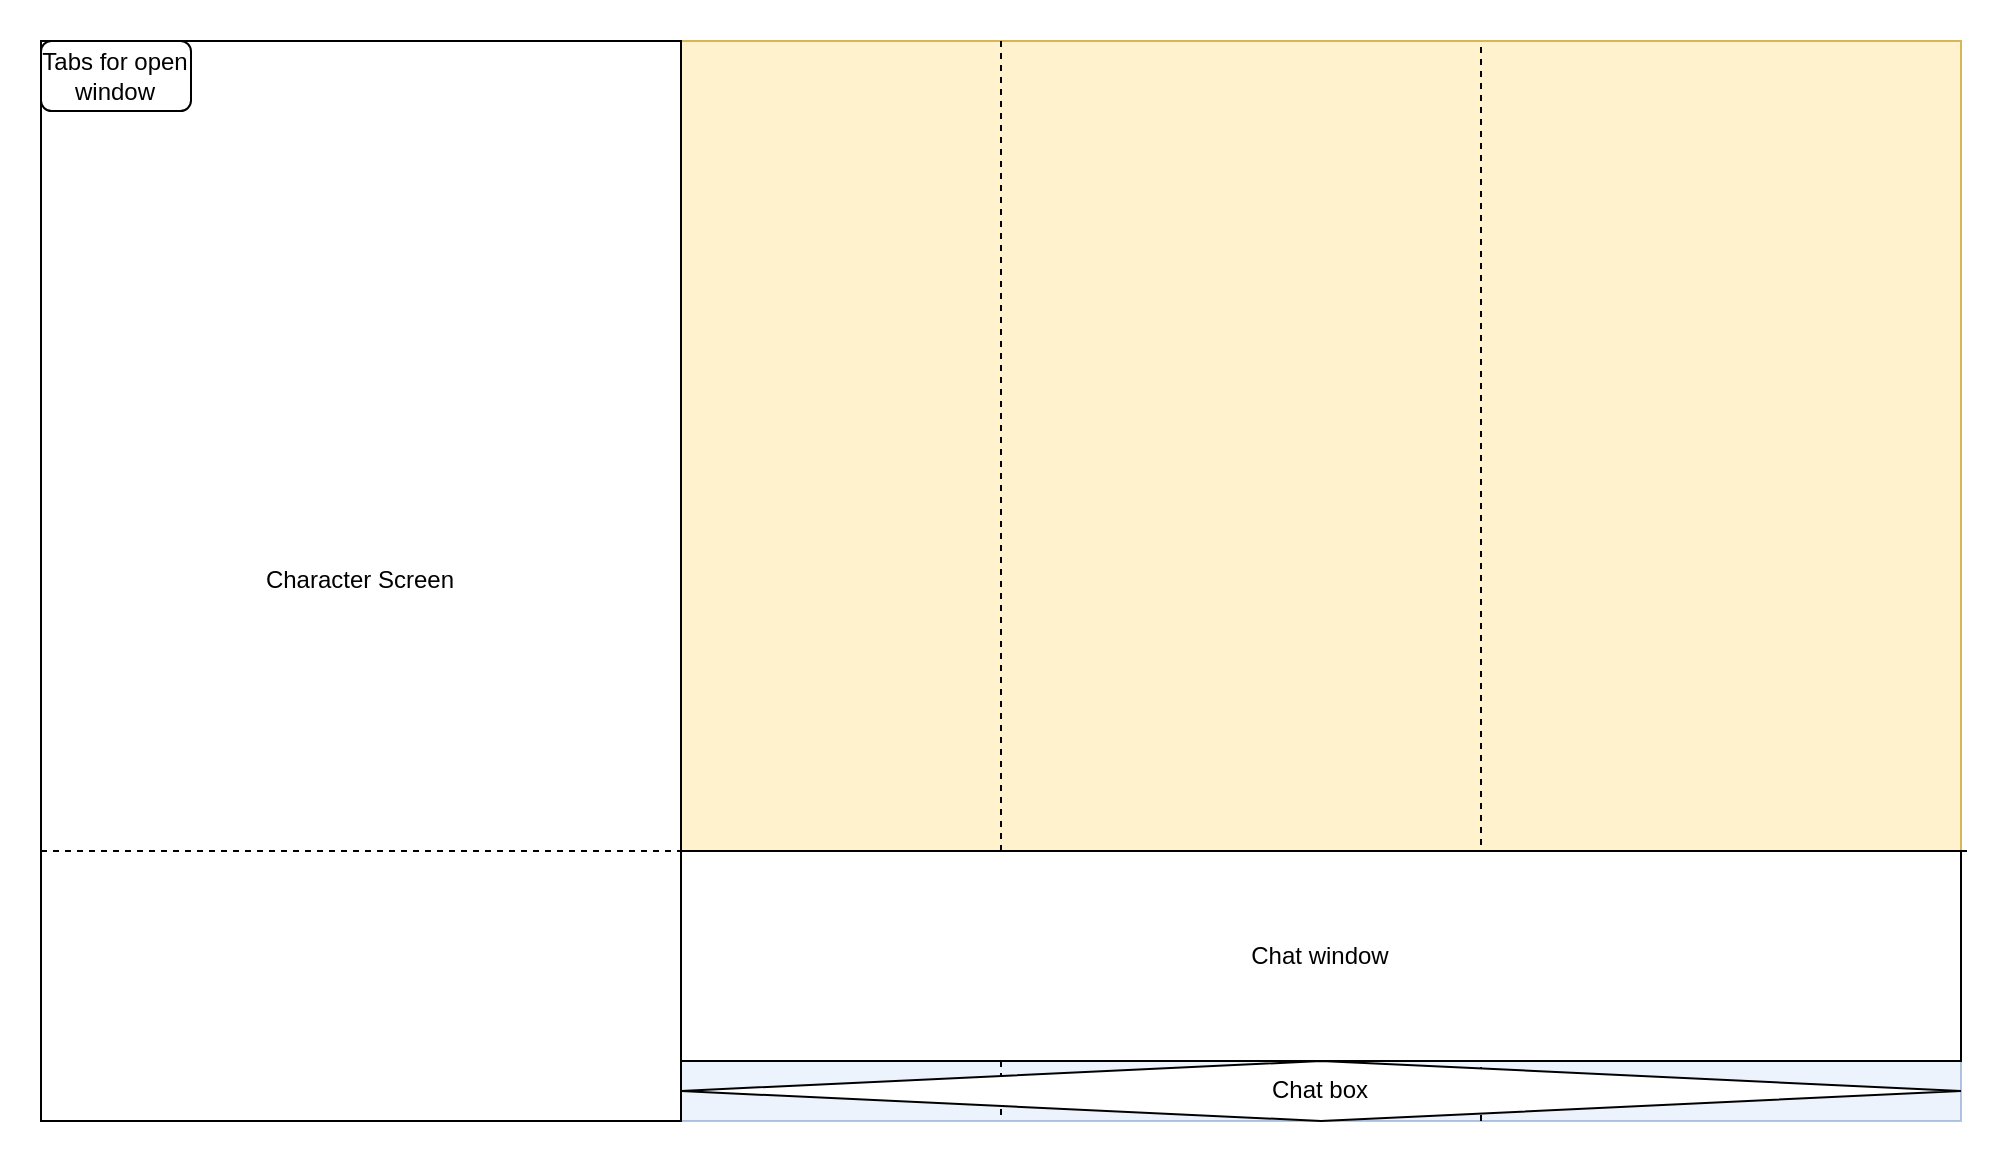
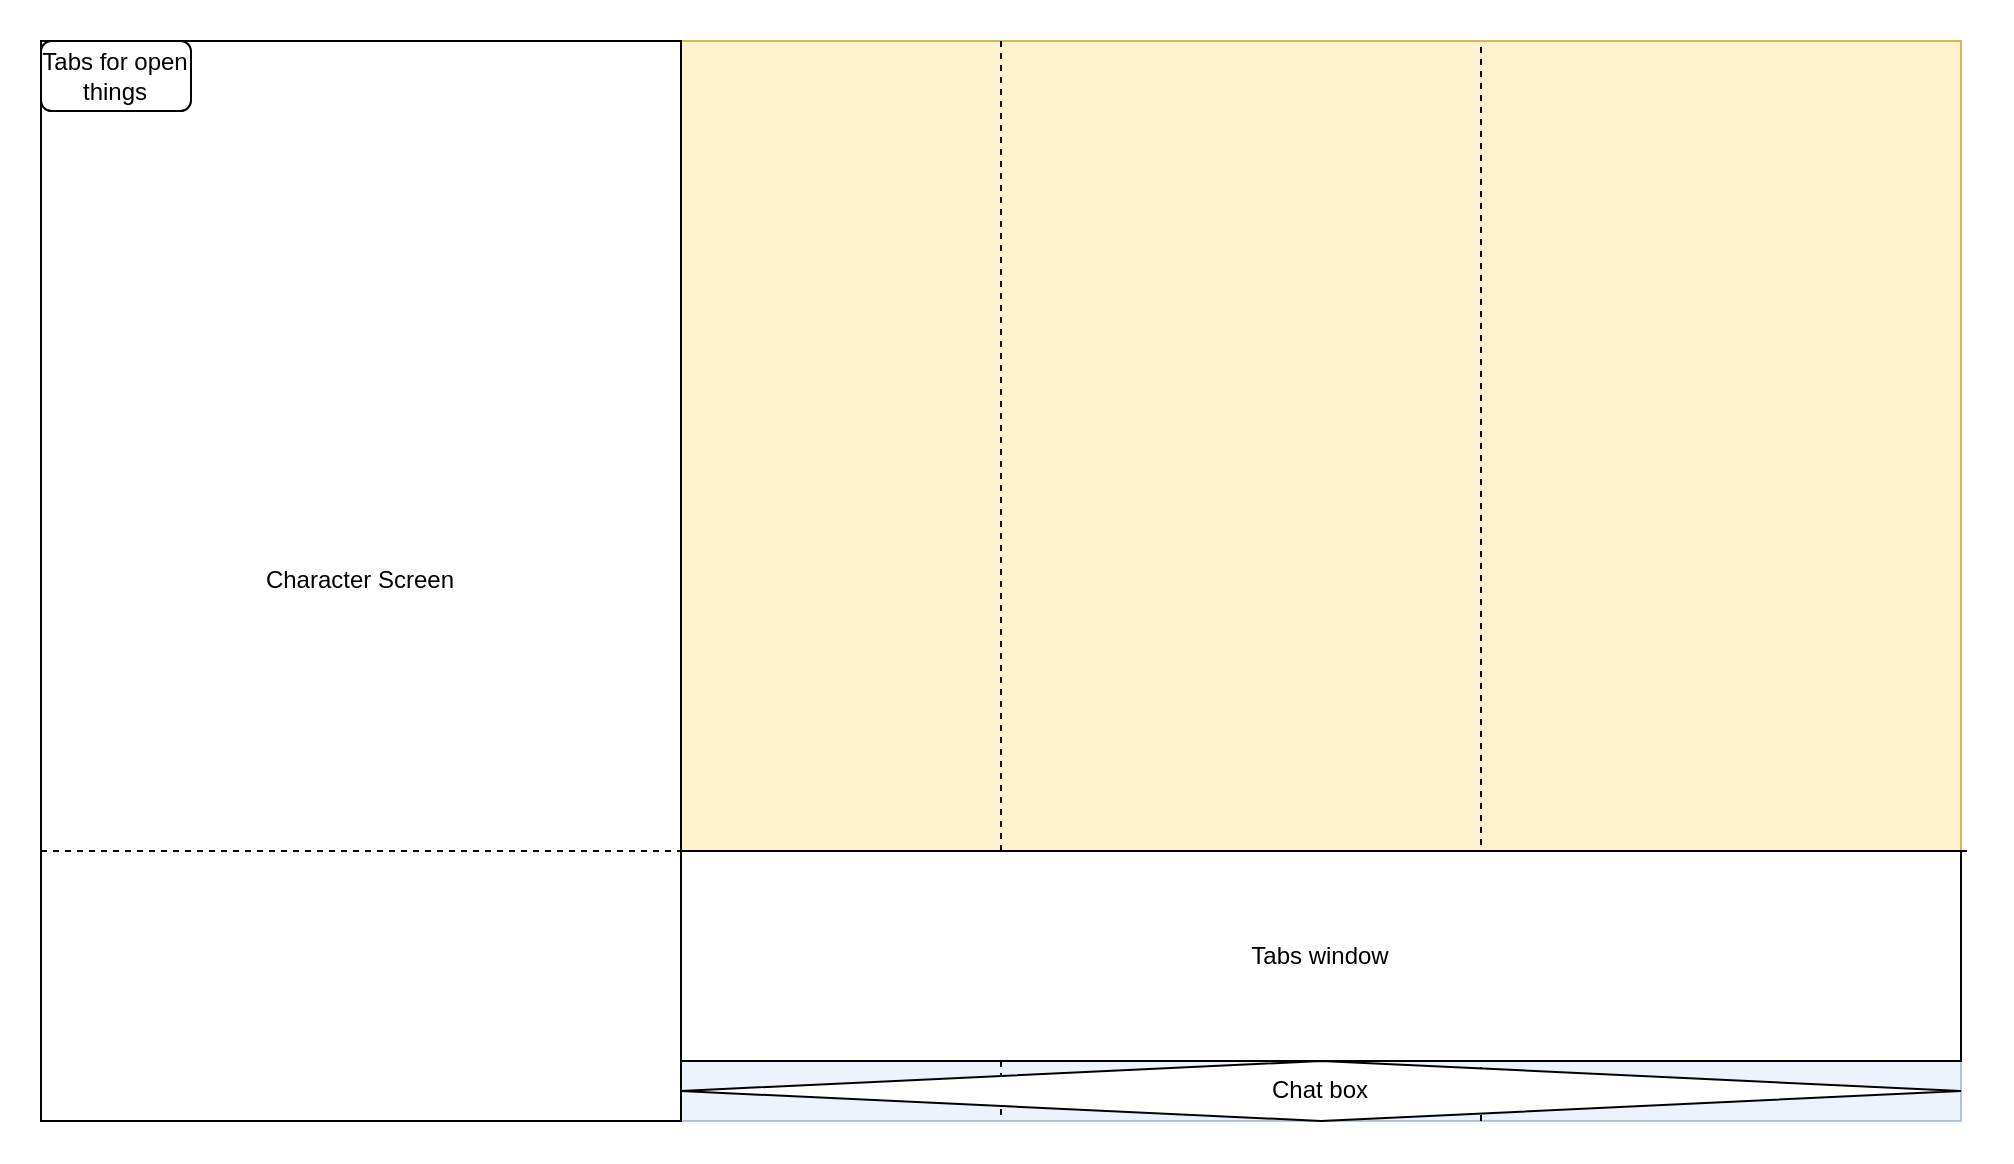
node "Tabs for open window": label "Tabs for open window" -> "Tabs for open things"
node "Chat window": label "Chat window" -> "Tabs window"
